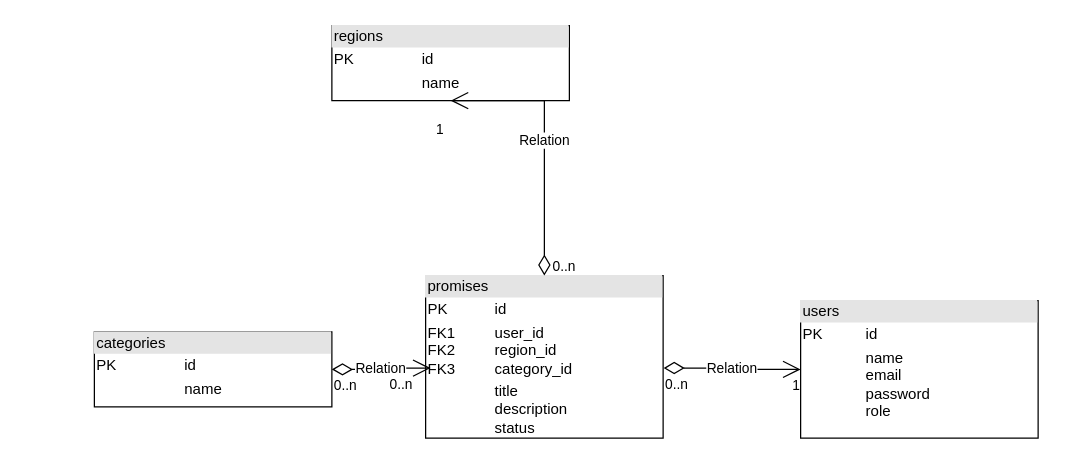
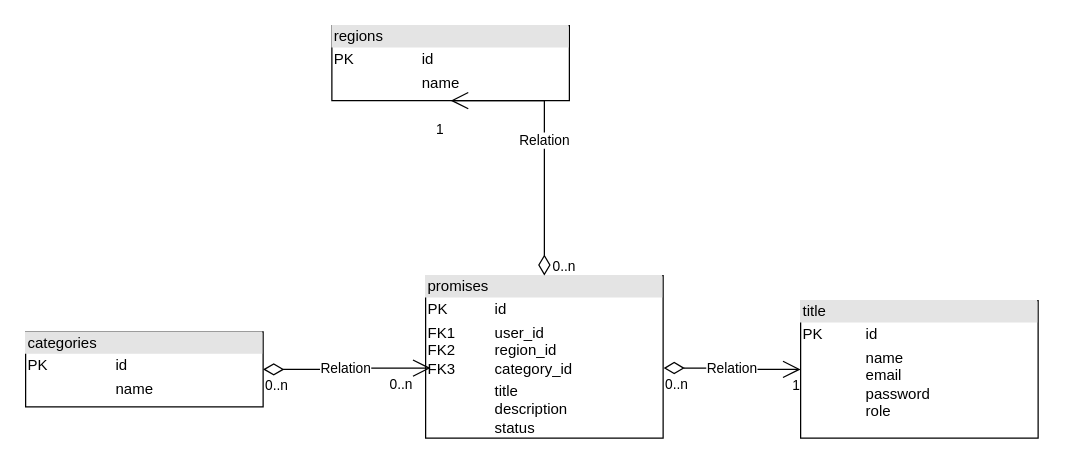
node "users PK id name email password role": label "users PK id name email password role" -> "title PK id name email password role"
node "categories PK id name": moved (213, 369) -> (144, 369)
